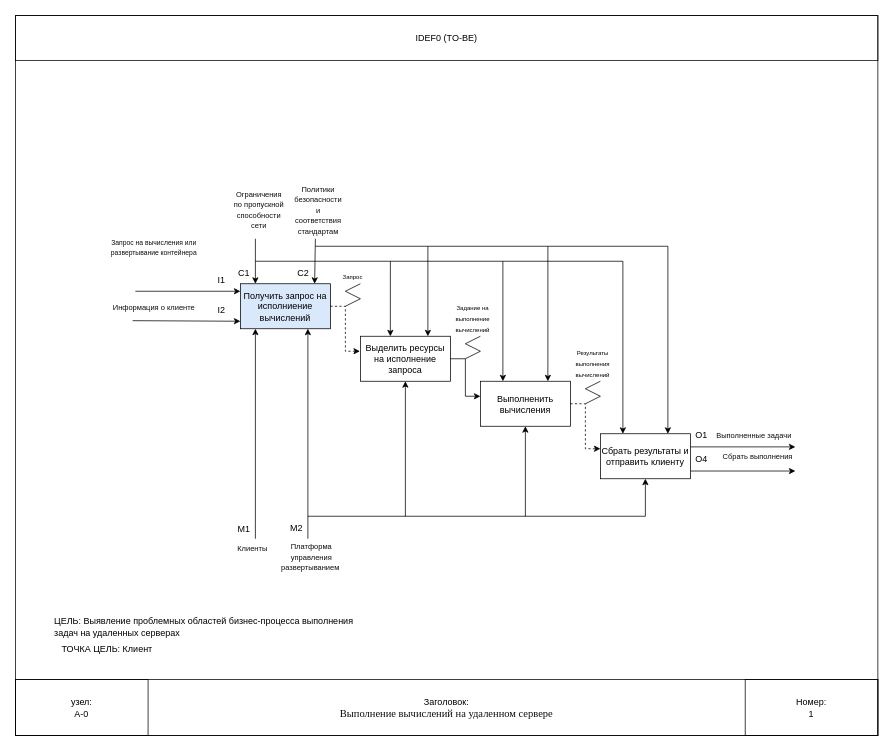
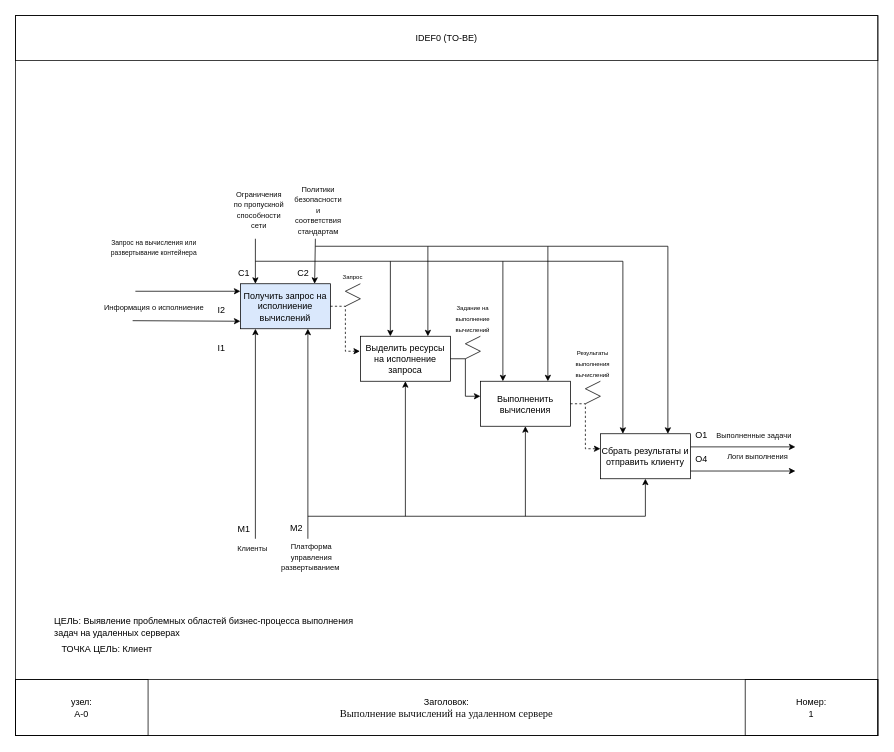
node "I1": moved (222, 280) -> (222, 347)
node "Информация о клиенте": label "Информация о клиенте" -> "Информация о исполниение"
node "Сбрать выполнения": label "Сбрать выполнения" -> "Логи выполнения"
